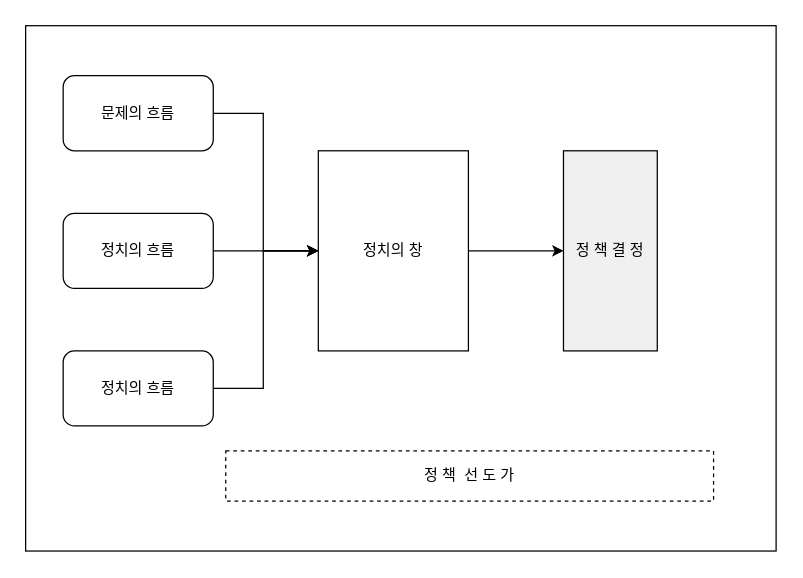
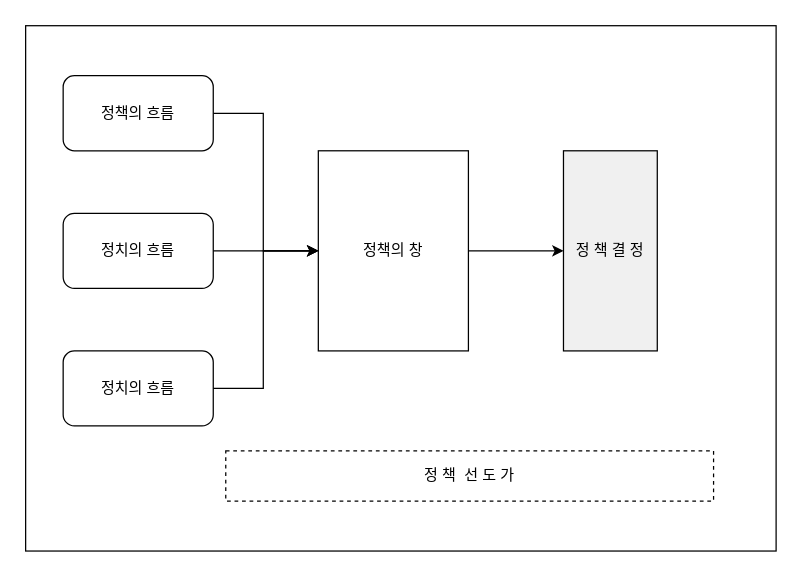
node "문제의 흐름": label "문제의 흐름" -> "정책의 흐름"
node "정치의 창": label "정치의 창" -> "정책의 창"
